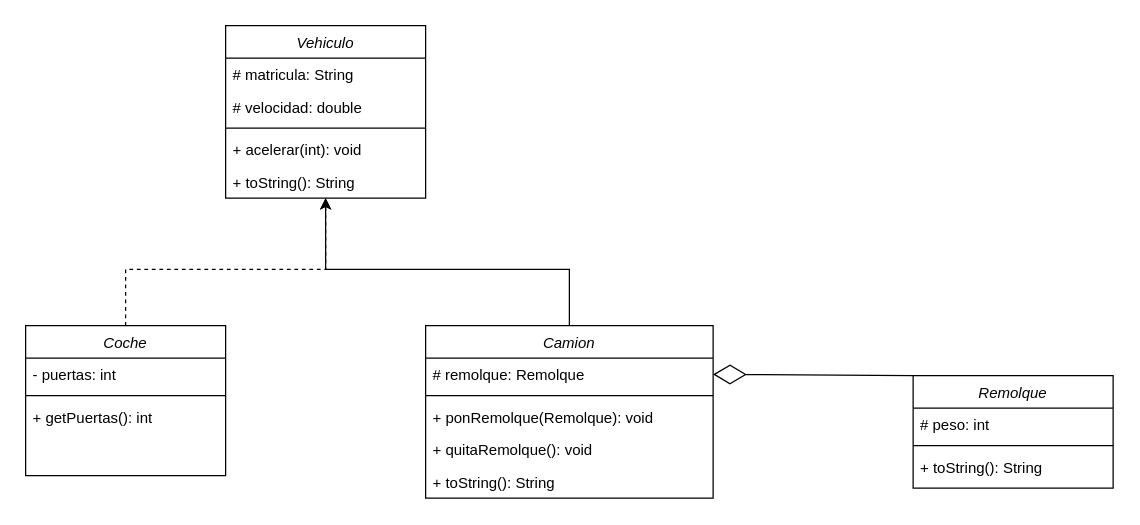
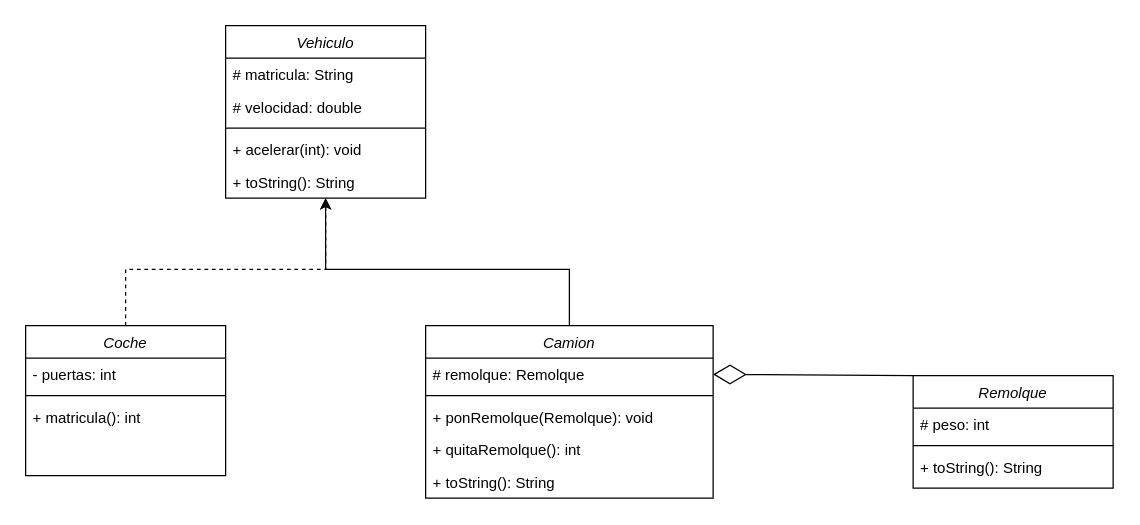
node "+ getPuertas(): int": label "+ getPuertas(): int" -> "+ matricula(): int"
node "+ quitaRemolque(): void": label "+ quitaRemolque(): void" -> "+ quitaRemolque(): int"
